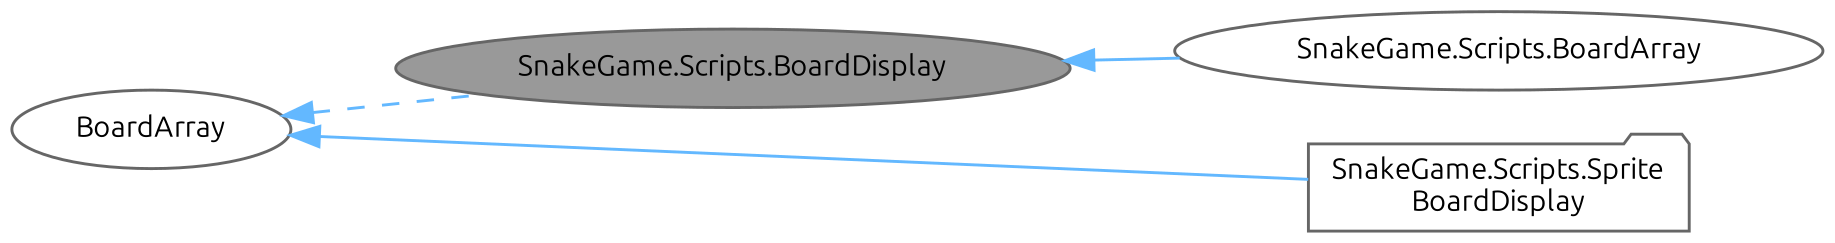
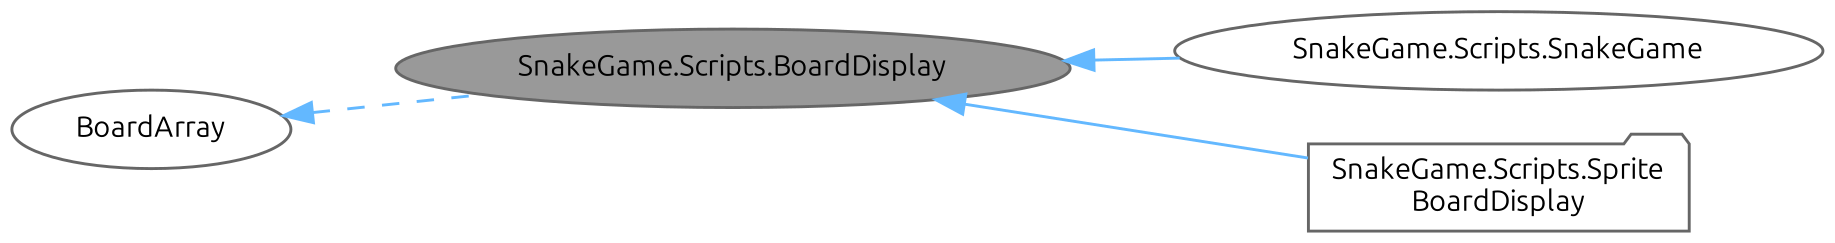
node "SnakeGame.Scripts.BoardArray": label "SnakeGame.Scripts.BoardArray" -> "SnakeGame.Scripts.SnakeGame"
edge "SnakeGame.Scripts.Sprite BoardDisplay" -> "BoardArray": now "SnakeGame.Scripts.Sprite BoardDisplay" -> "SnakeGame.Scripts.BoardDisplay"
